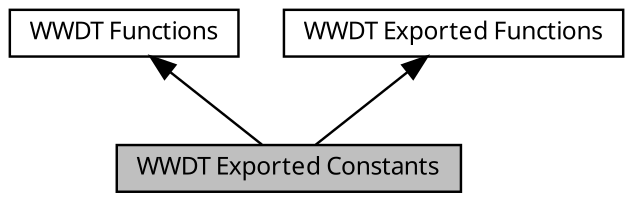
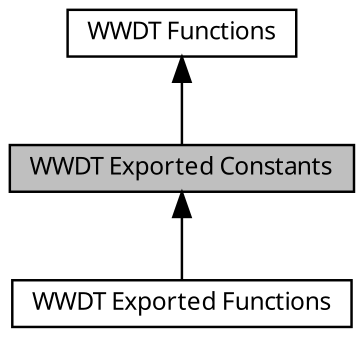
edge "WWDT Exported Constants" -> "WWDT Exported Functions": reversed
